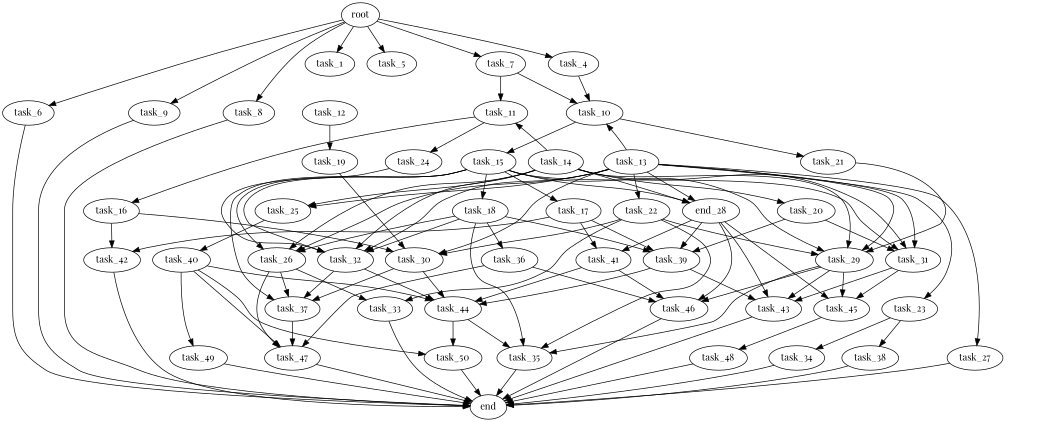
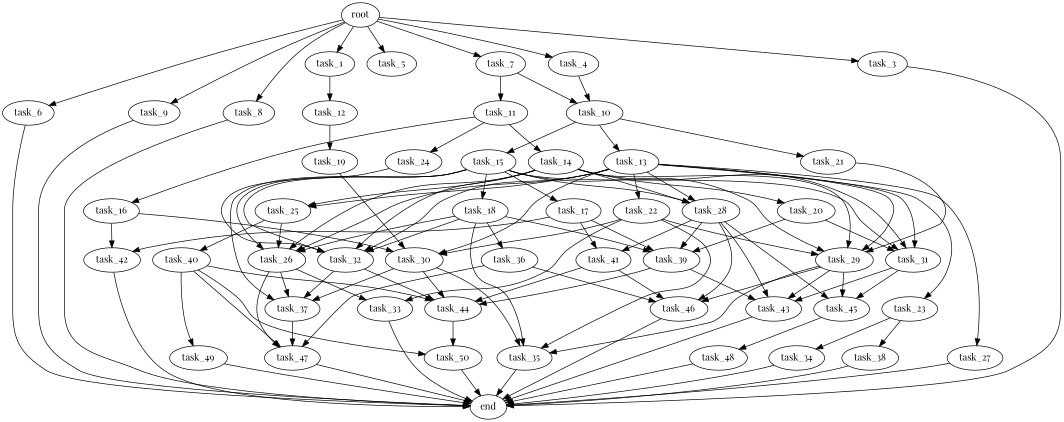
node "task_3": added
edge "task_1" -> "task_12": added
edge "task_14" -> "task_11": reversed
edge "task_13" -> "task_10": reversed
node "end_28": label "end_28" -> "task_28"
edge "task_25" -> "task_26": added
edge "task_44" -> "task_35": now "task_30" -> "task_35"
